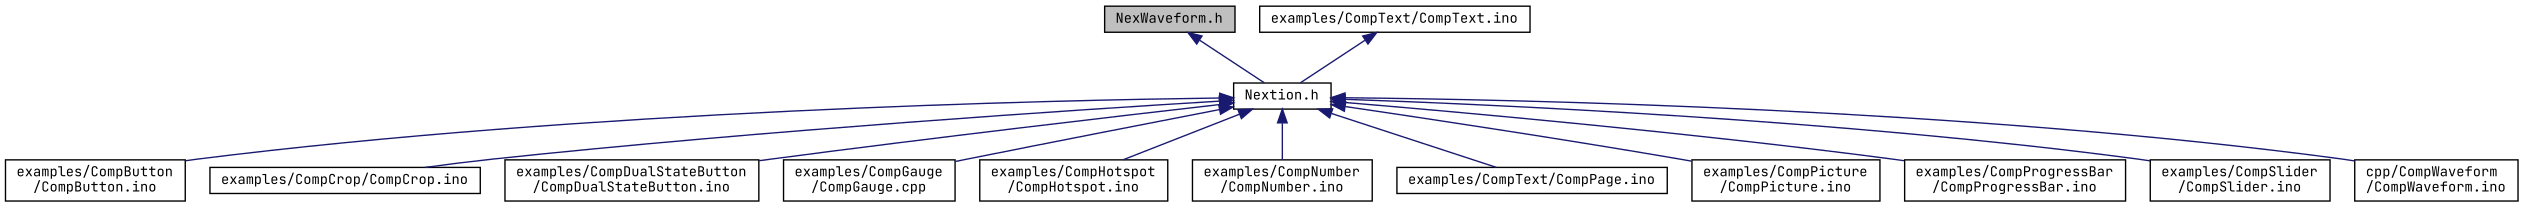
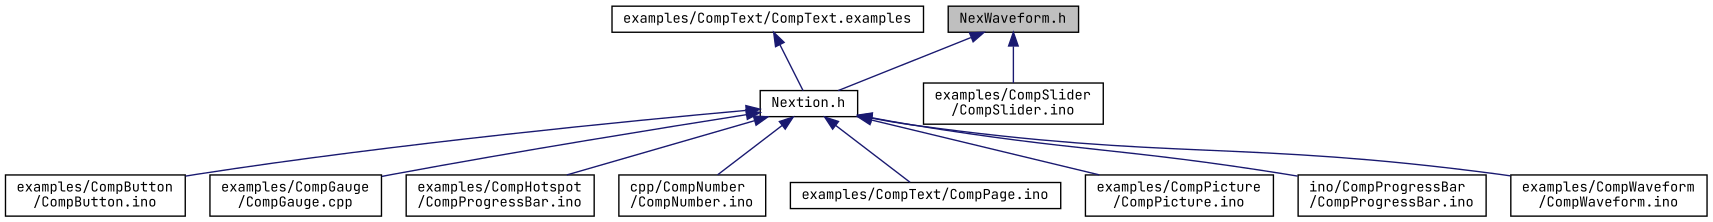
node "examples/CompText/CompText.ino": label "examples/CompText/CompText.ino" -> "examples/CompText/CompText.examples"
edge "examples/CompSlider /CompSlider.ino" -> "Nextion.h": now "examples/CompSlider /CompSlider.ino" -> "NexWaveform.h"
node "examples/CompCrop/CompCrop.ino": removed
node "examples/CompDualStateButton /CompDualStateButton.ino": removed
node "examples/CompHotspot /CompHotspot.ino": label "examples/CompHotspot /CompHotspot.ino" -> "examples/CompHotspot /CompProgressBar.ino"
node "examples/CompNumber /CompNumber.ino": label "examples/CompNumber /CompNumber.ino" -> "cpp/CompNumber /CompNumber.ino"
node "examples/CompProgressBar /CompProgressBar.ino": label "examples/CompProgressBar /CompProgressBar.ino" -> "ino/CompProgressBar /CompProgressBar.ino"
node "cpp/CompWaveform /CompWaveform.ino": label "cpp/CompWaveform /CompWaveform.ino" -> "examples/CompWaveform /CompWaveform.ino"
